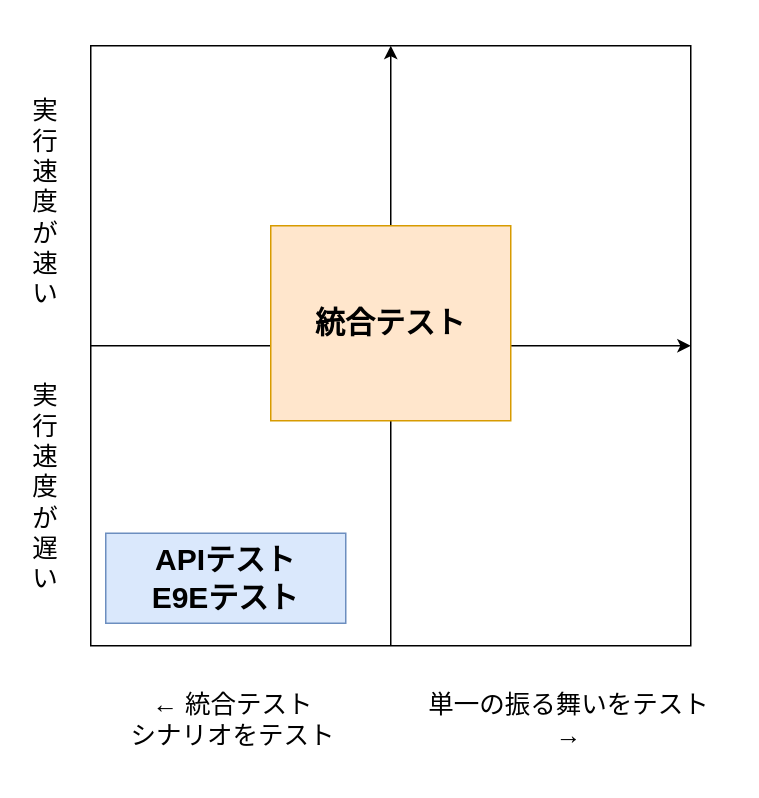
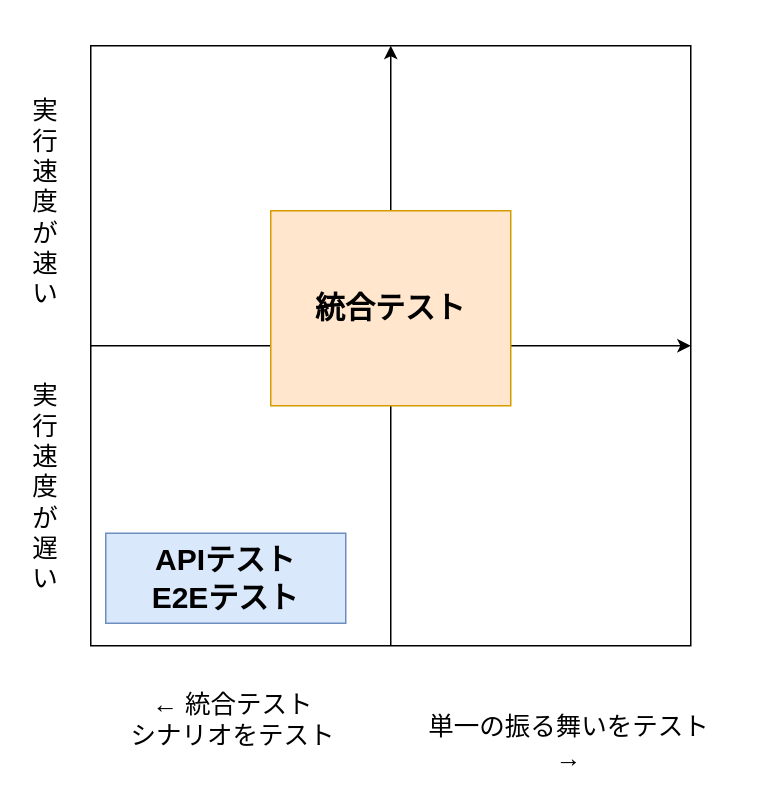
node "統合テスト": moved (391, 323) -> (391, 308)
node "APIテスト E9Eテスト": label "APIテスト E9Eテスト" -> "APIテスト E2Eテスト"
node "単一の振る舞いをテスト →": moved (569, 721) -> (569, 743)
